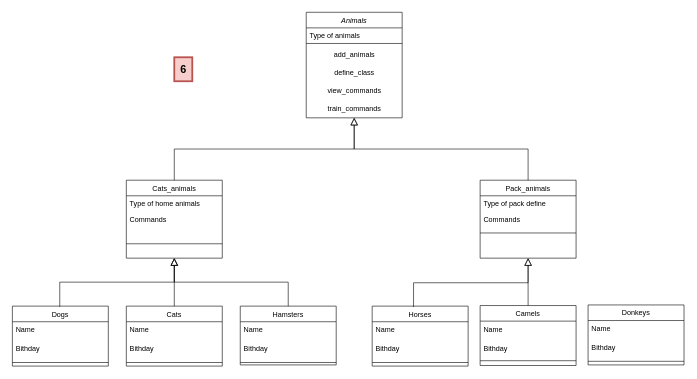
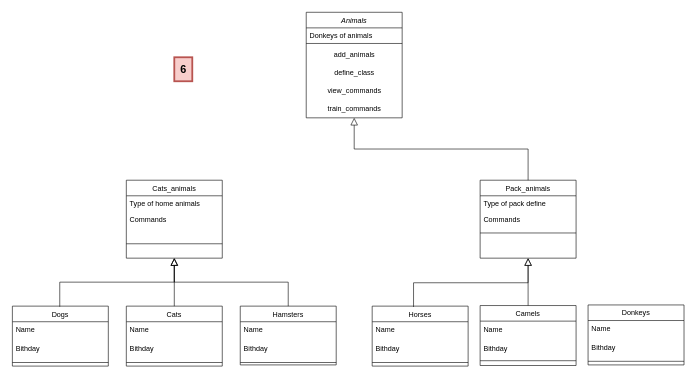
node "Type of animals": label "Type of animals" -> "Donkeys of animals"
edge "Cats_animals" -> "Animals": removed
